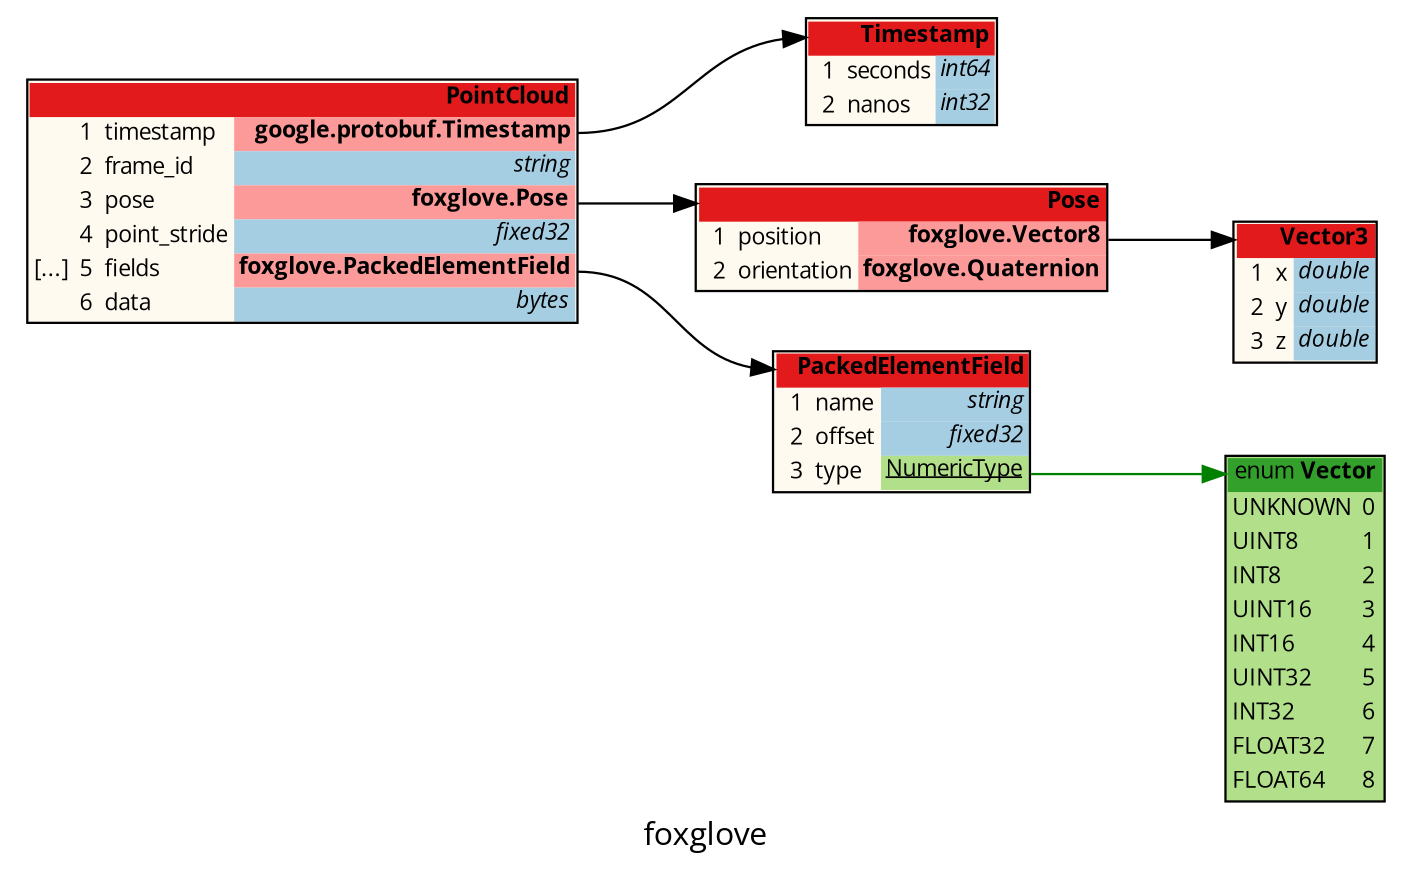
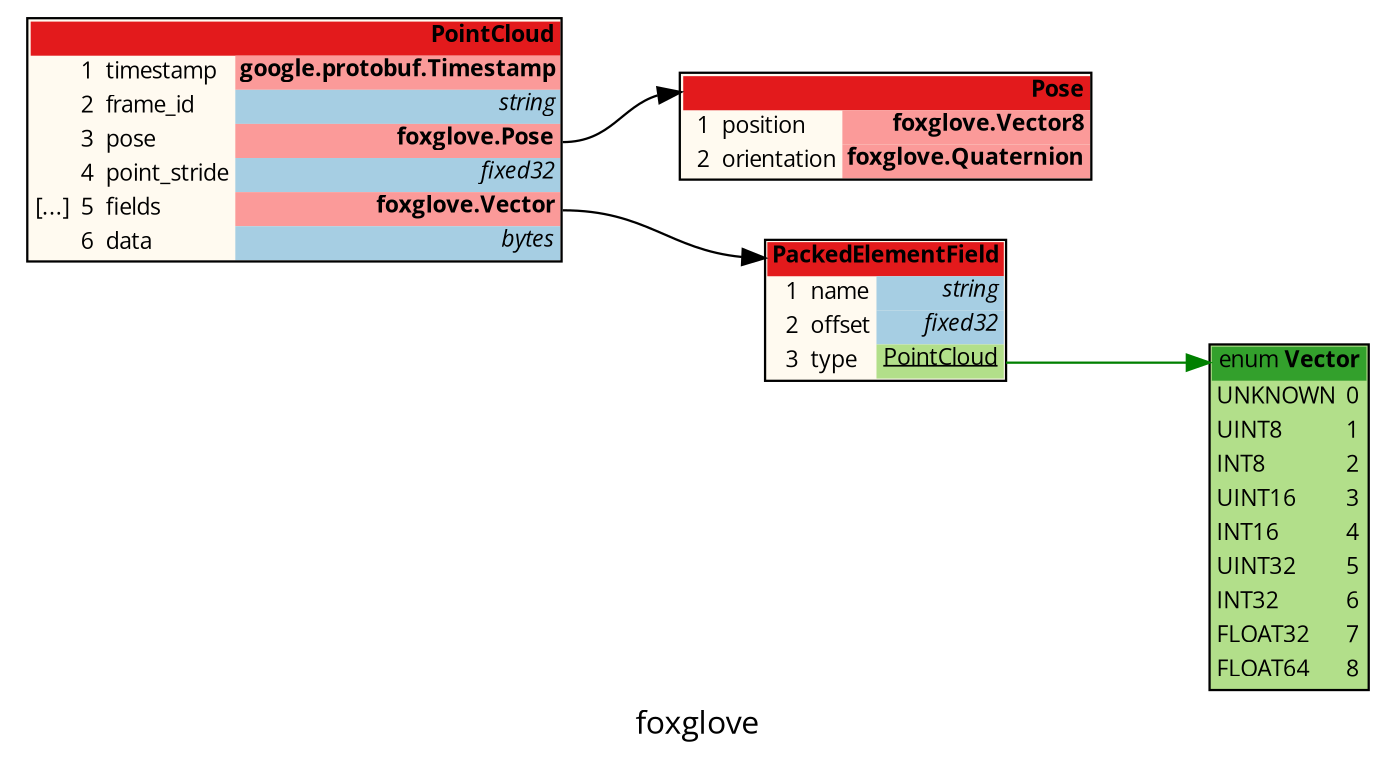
node "Timestamp": removed
node "PointCloud": text "foxglove.PackedElementField" -> "foxglove.Vector"
node "Vector3": removed
node "PackedElementField": text "NumericType" -> "PointCloud"
